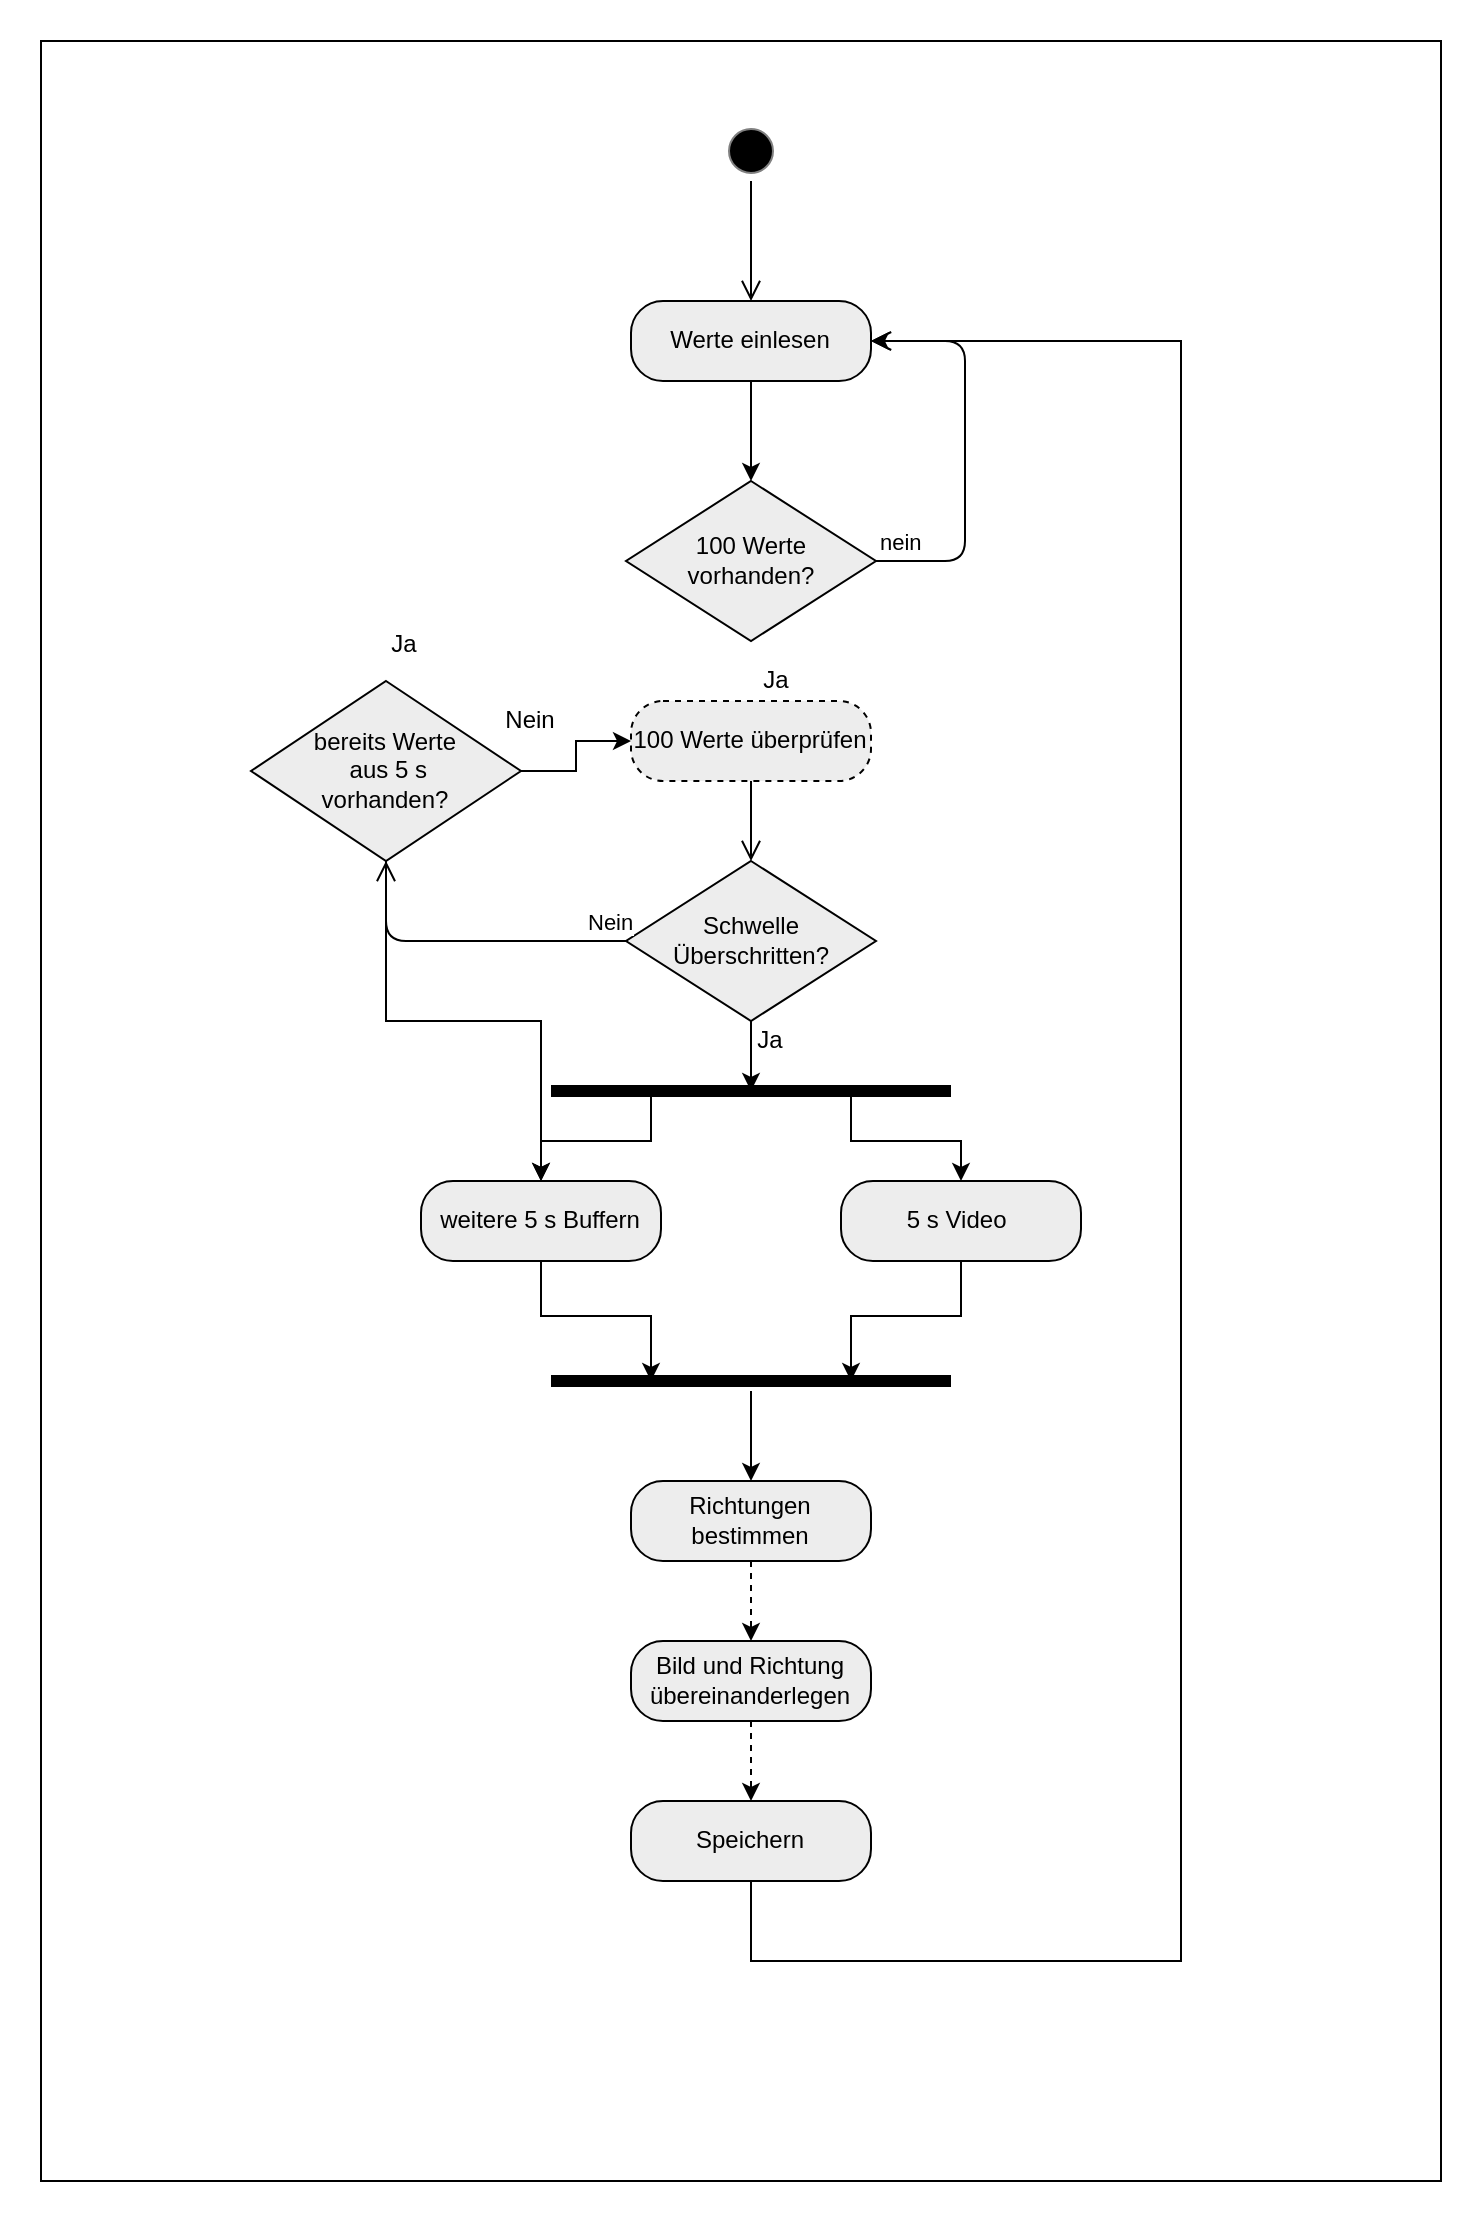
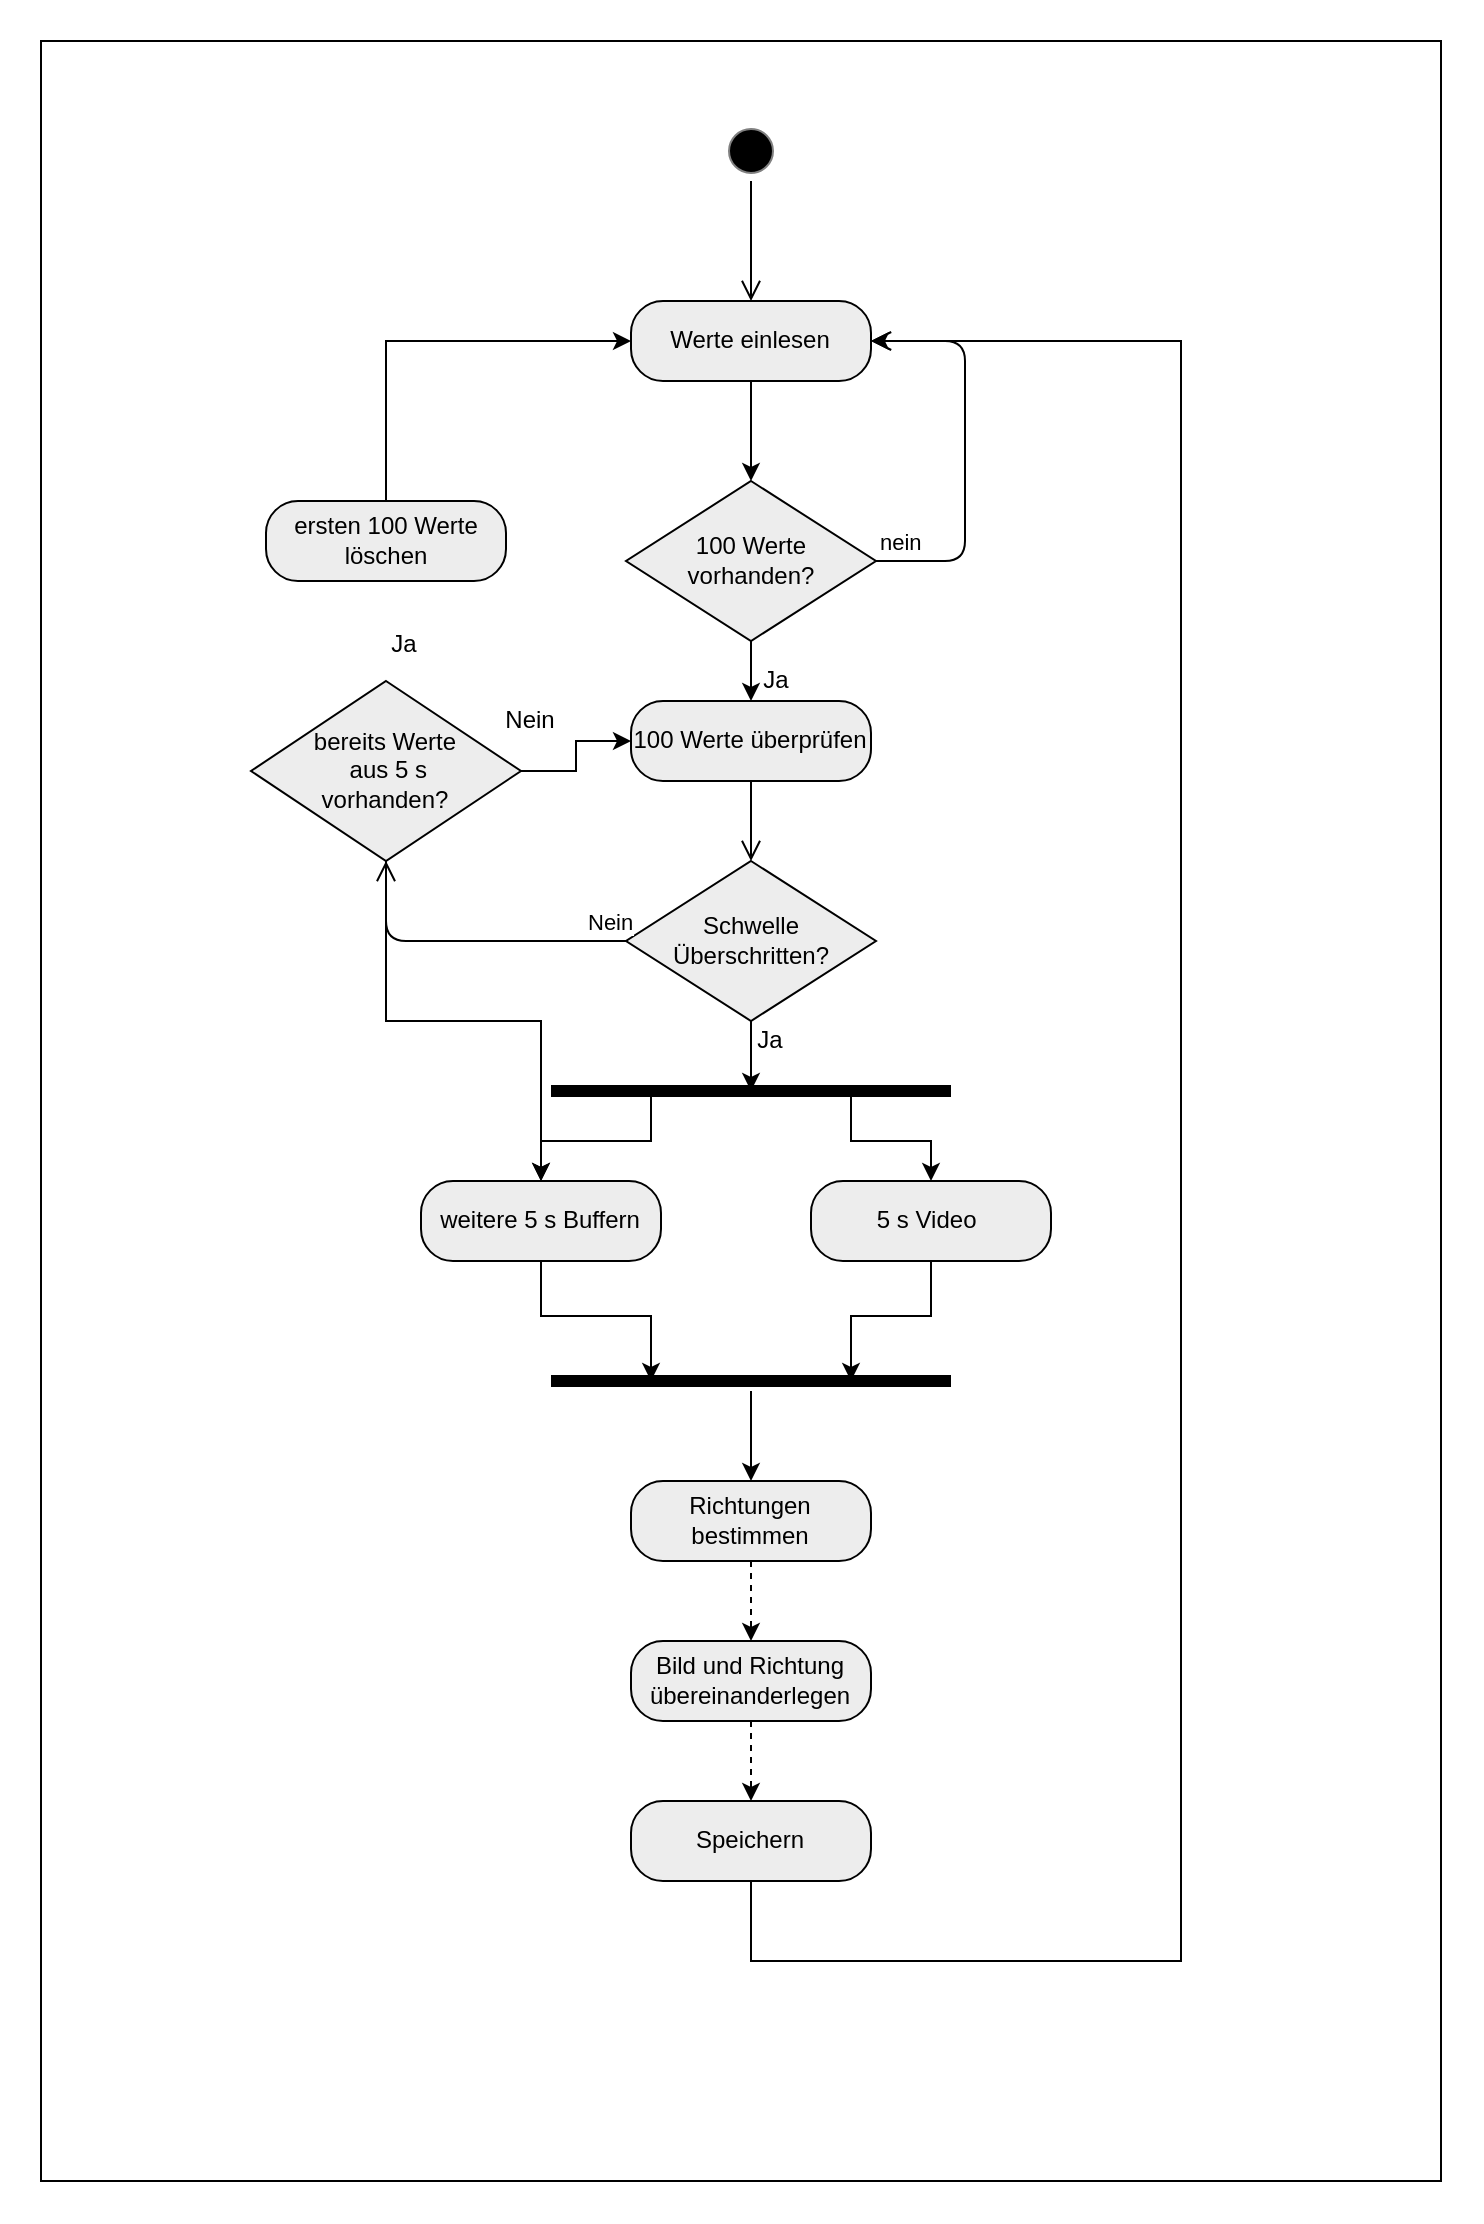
edge "ersten 100 Werte löschen" -> "Werte einlesen": added
node "ersten 100 Werte löschen": added
edge "100 Werte vorhanden?" -> "100 Werte überprüfen": added
node "100 Werte überprüfen": style dashed -> solid
node "5 s Video": moved (961, 1221) -> (931, 1221)
